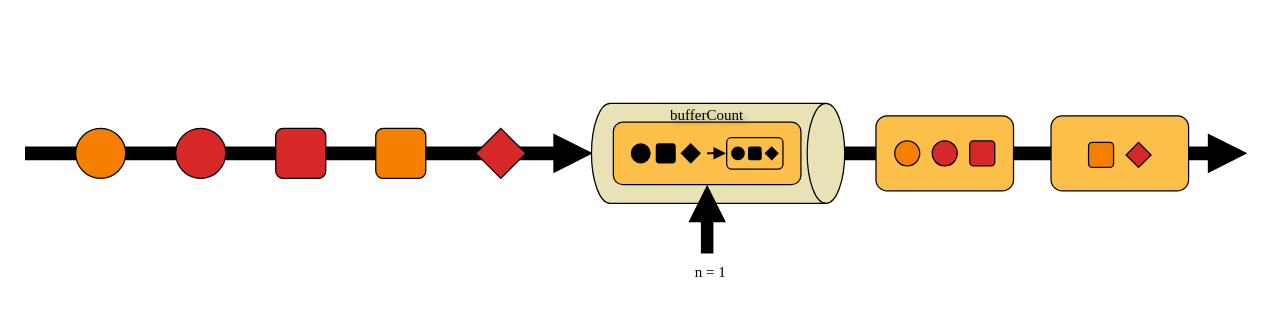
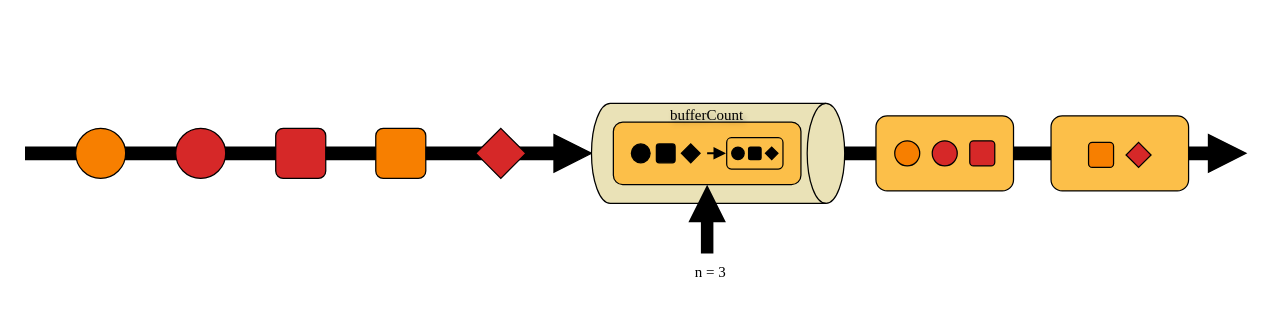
node "n = 1": label "n = 1" -> "n = 3"
